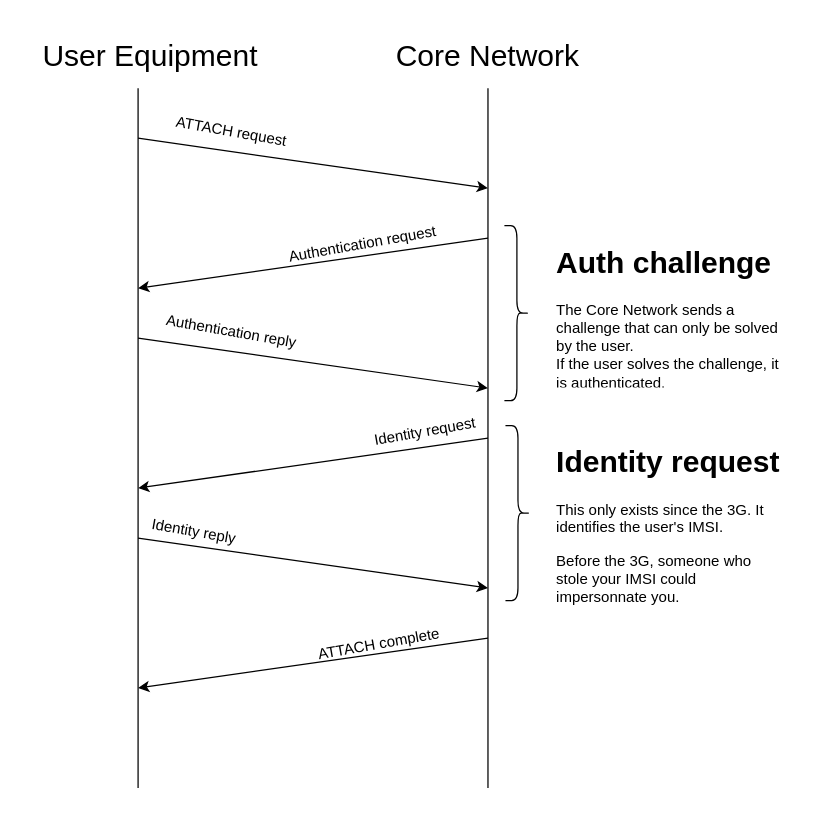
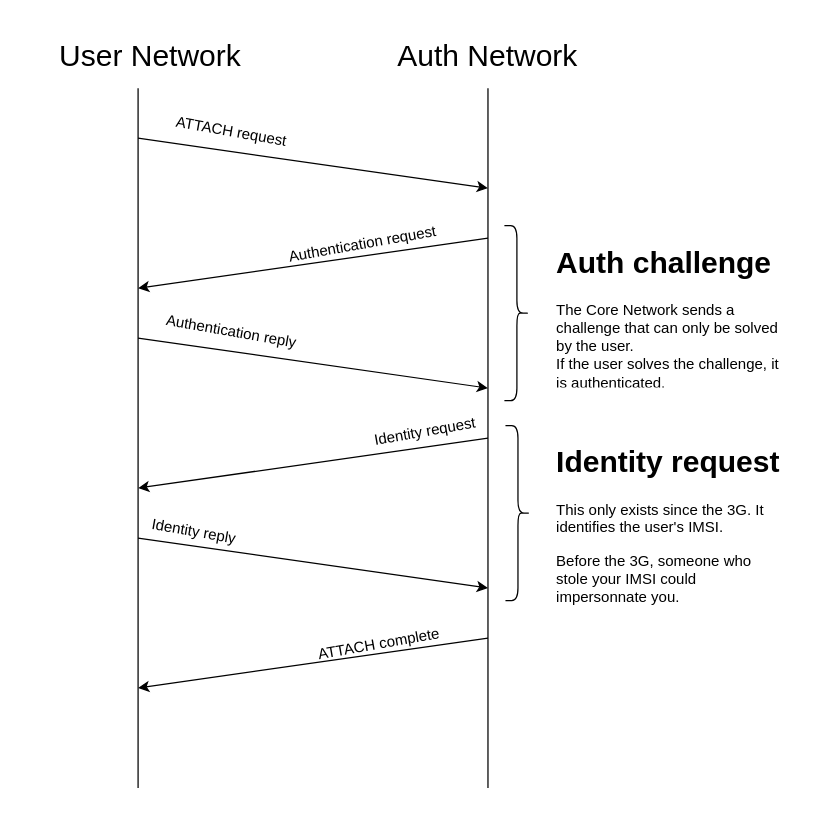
node "User Equipment": label "User Equipment" -> "User Network"
node "Core Network": label "Core Network" -> "Auth Network"
